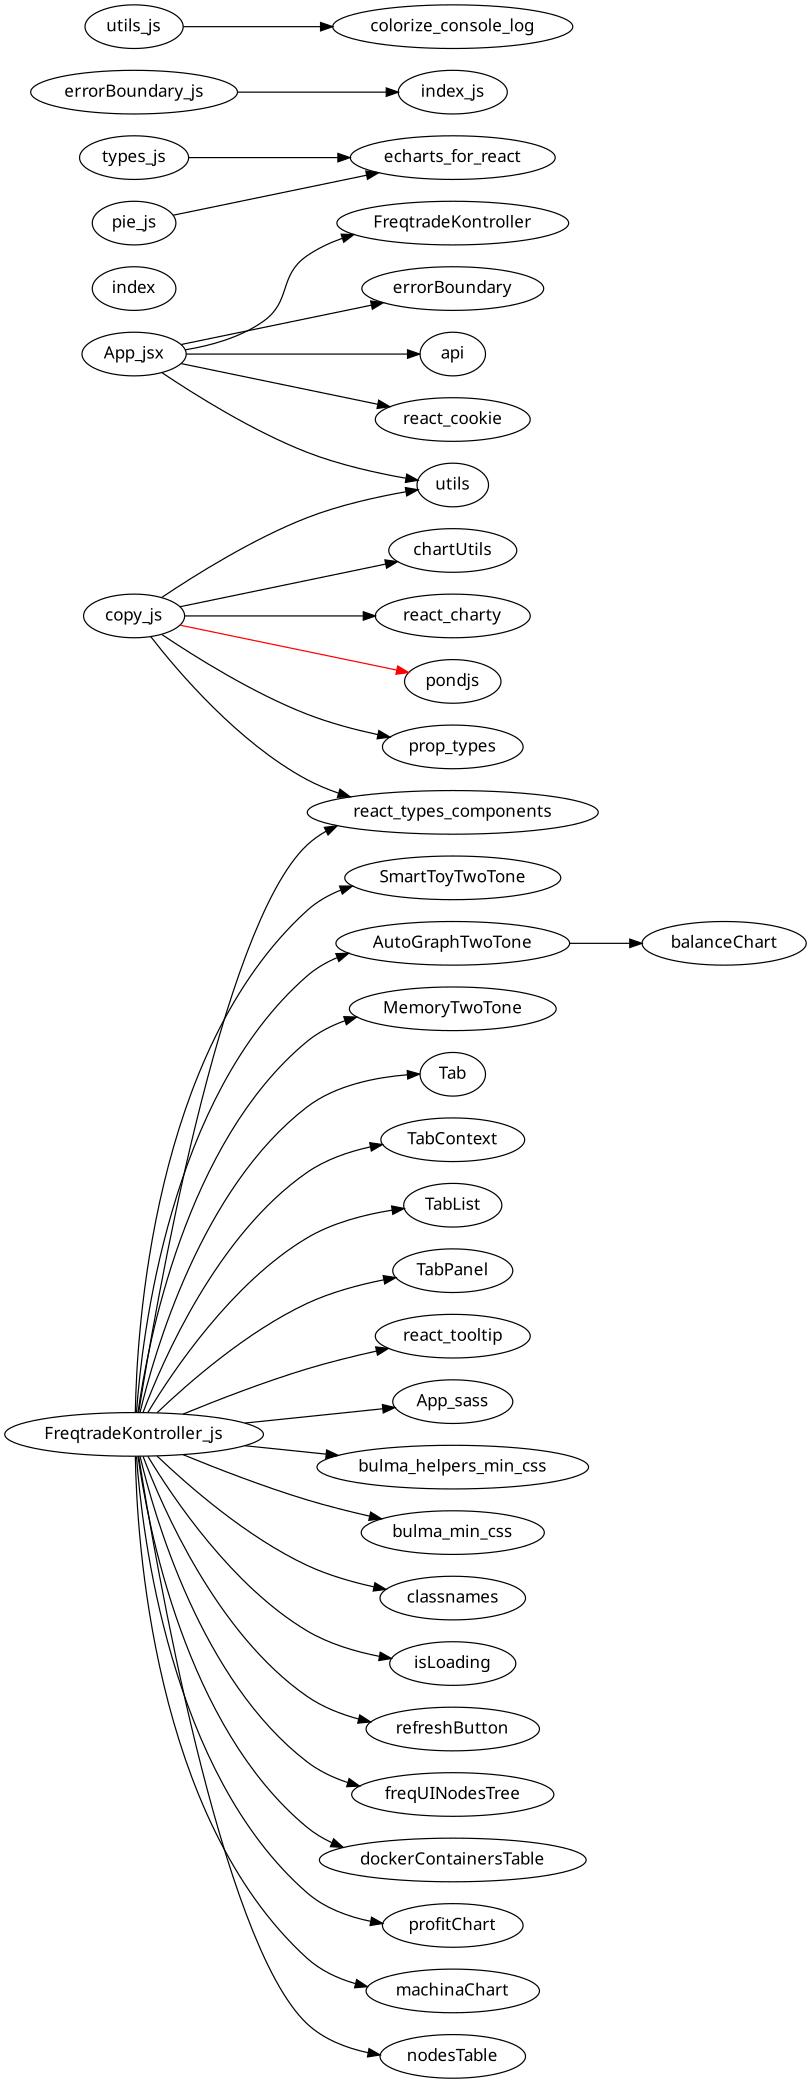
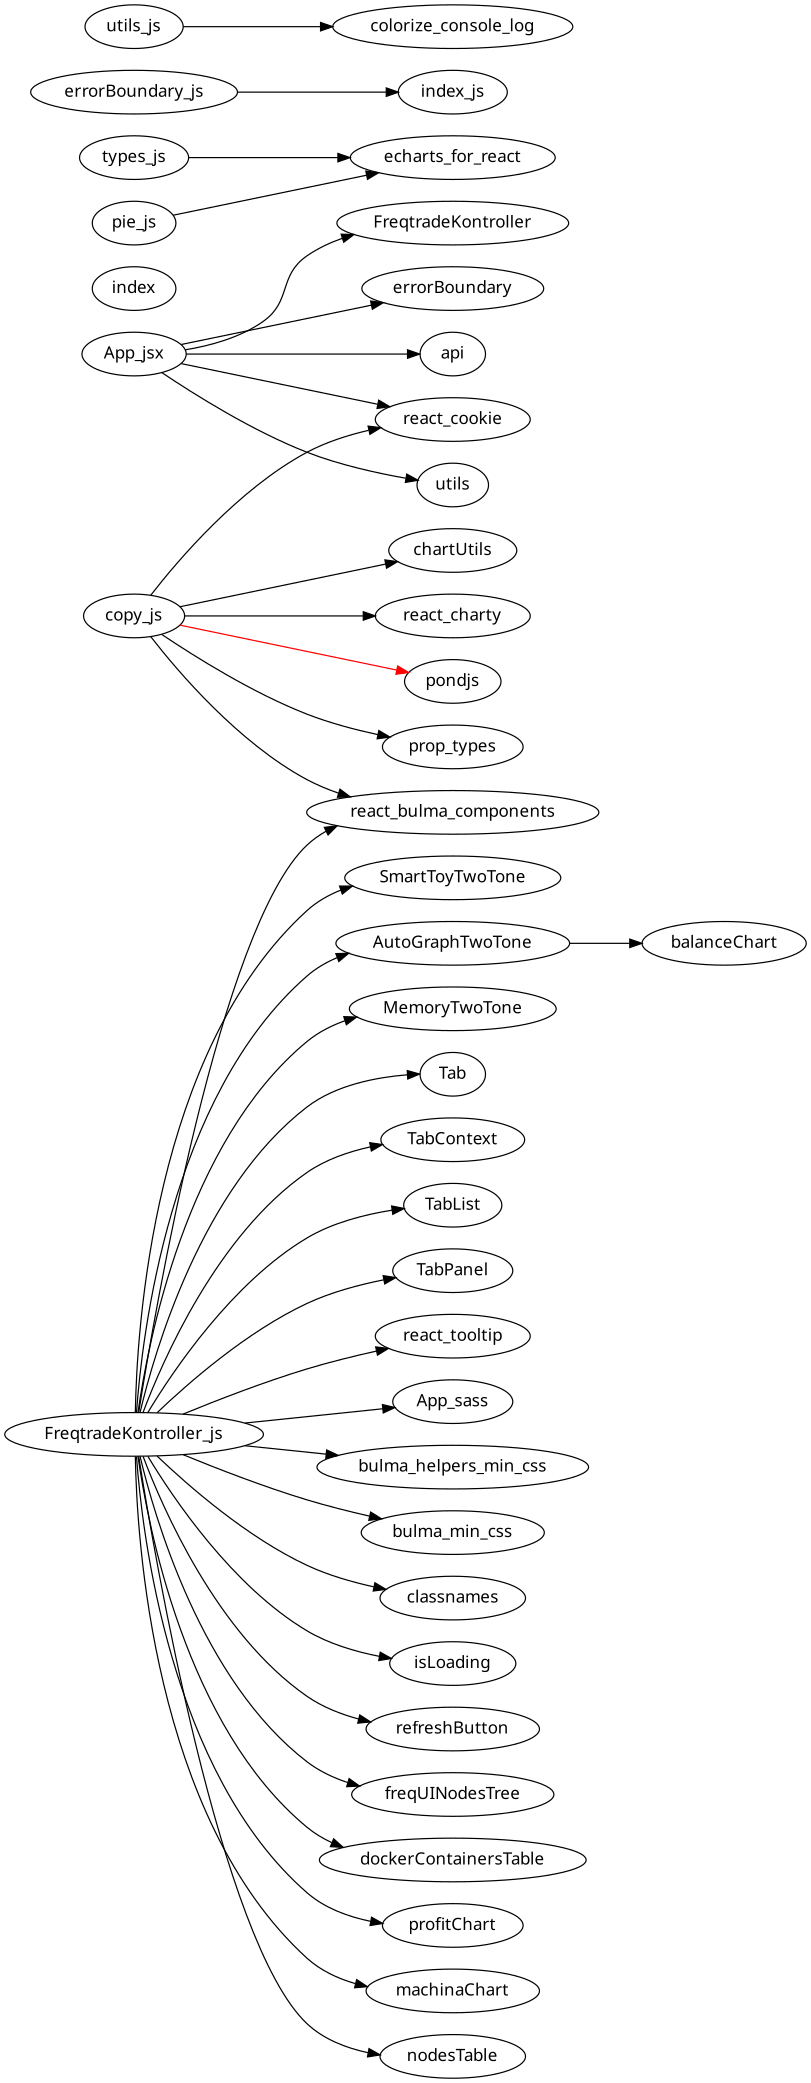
edge "copy_js" -> "utils": now "copy_js" -> "react_cookie"
node "react_types_components": label "react_types_components" -> "react_bulma_components"
